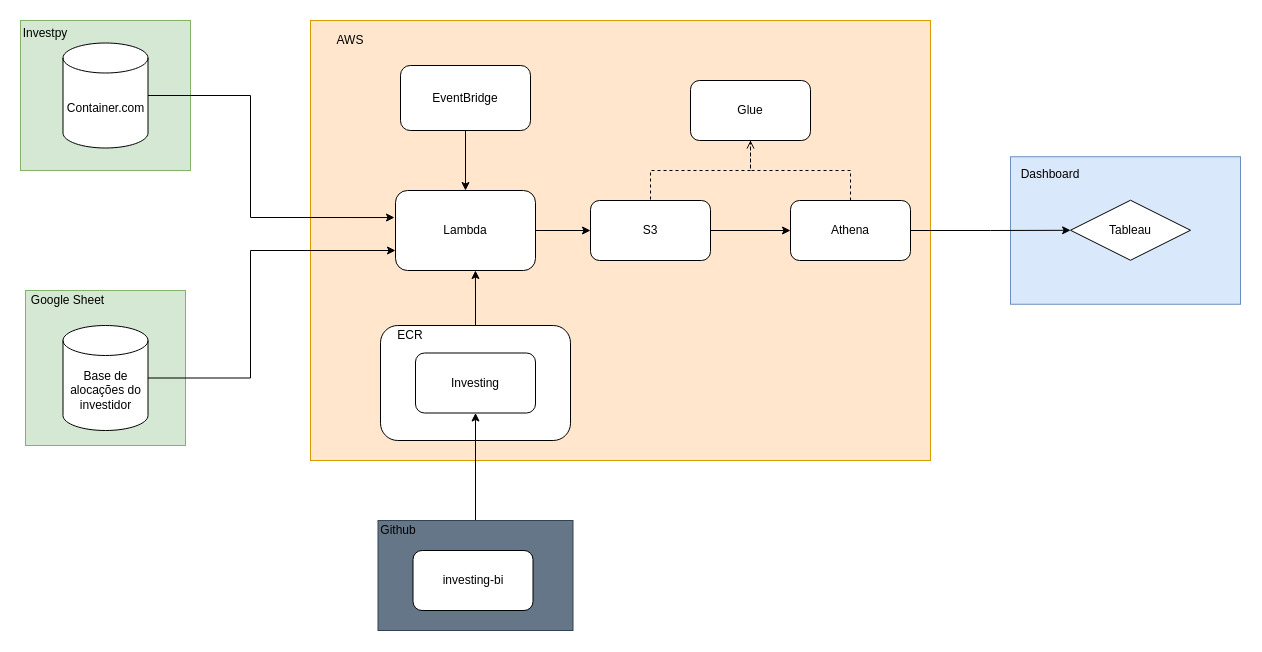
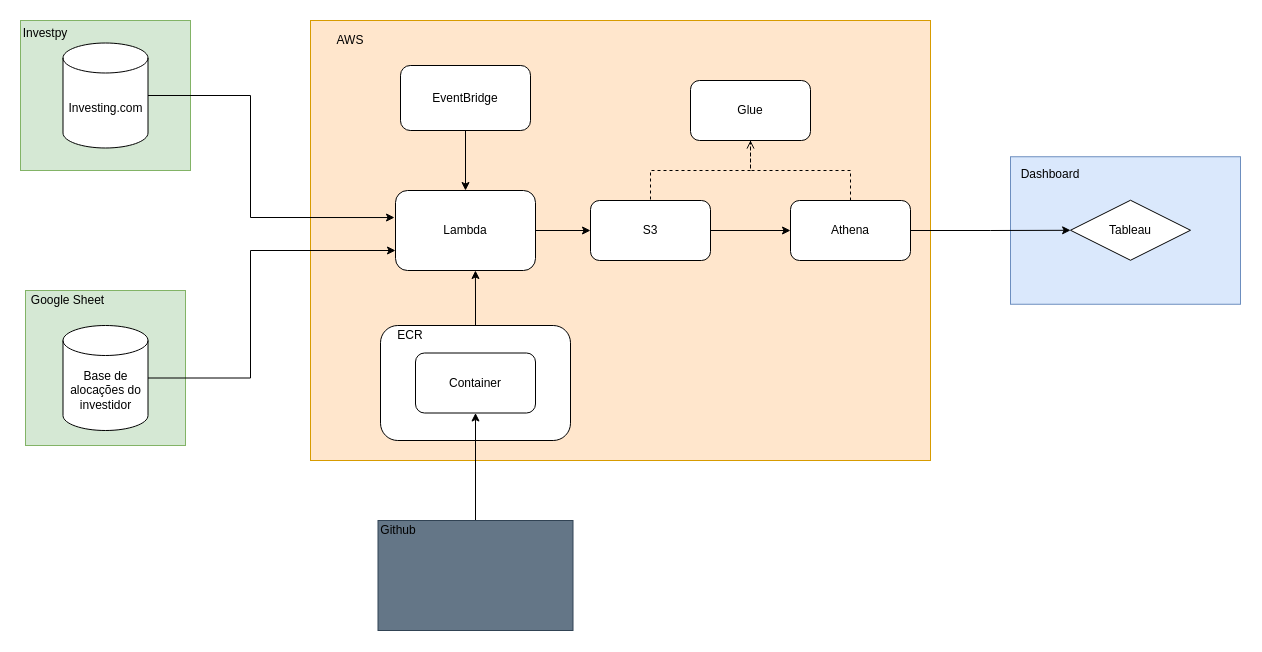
node "Container.com": label "Container.com" -> "Investing.com"
node "Investing": label "Investing" -> "Container"
node "investing-bi": removed
